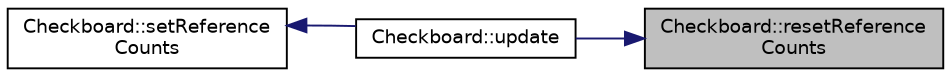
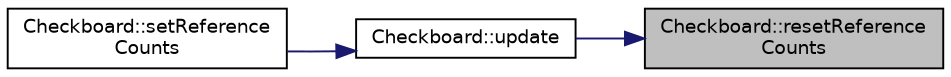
edge "Checkboard::update" -> "Checkboard::setReference Counts": reversed
